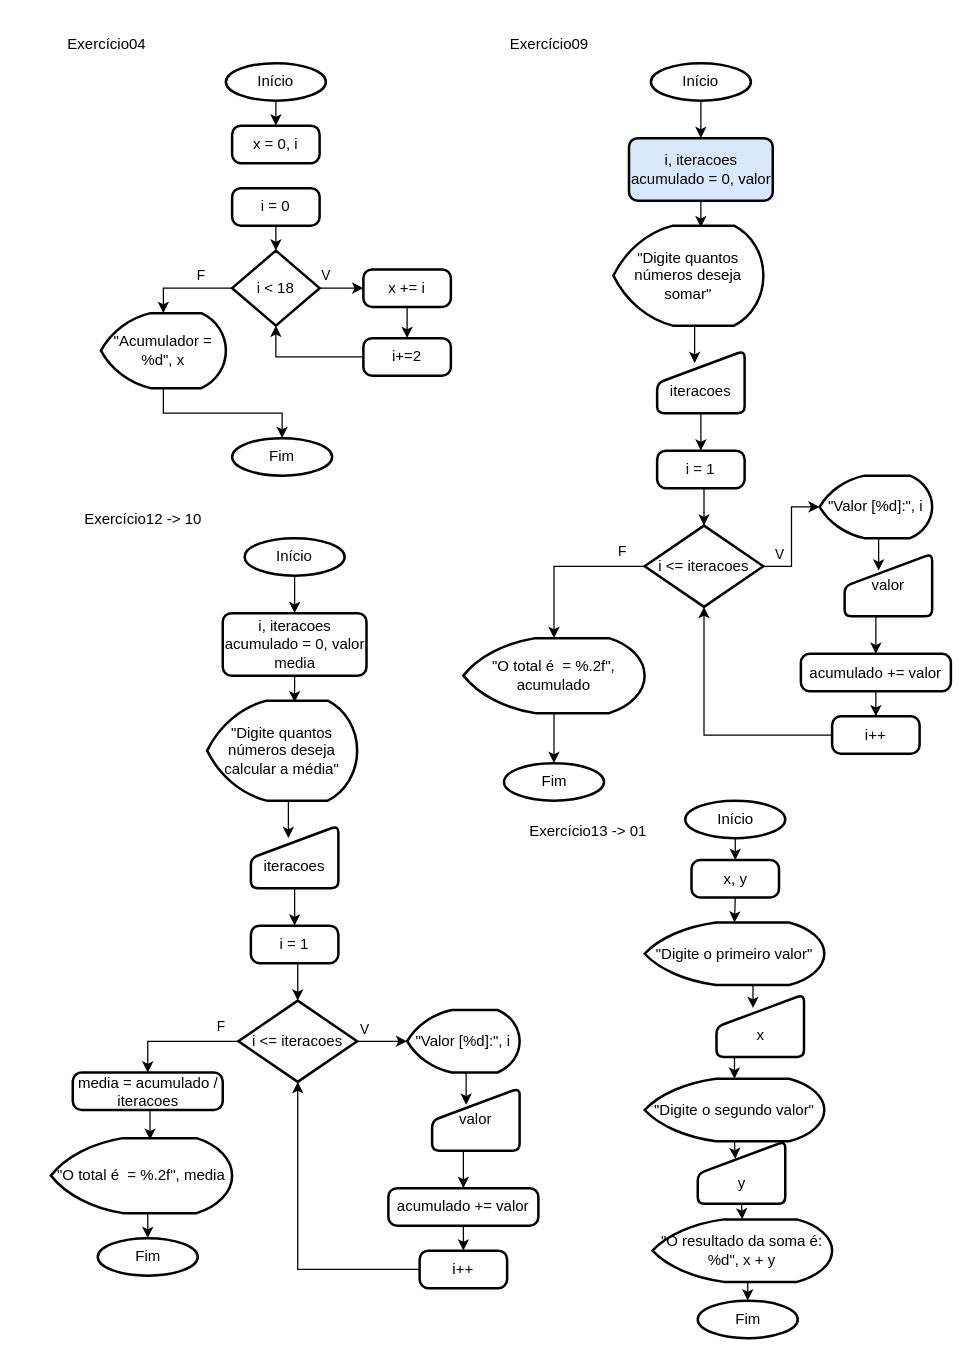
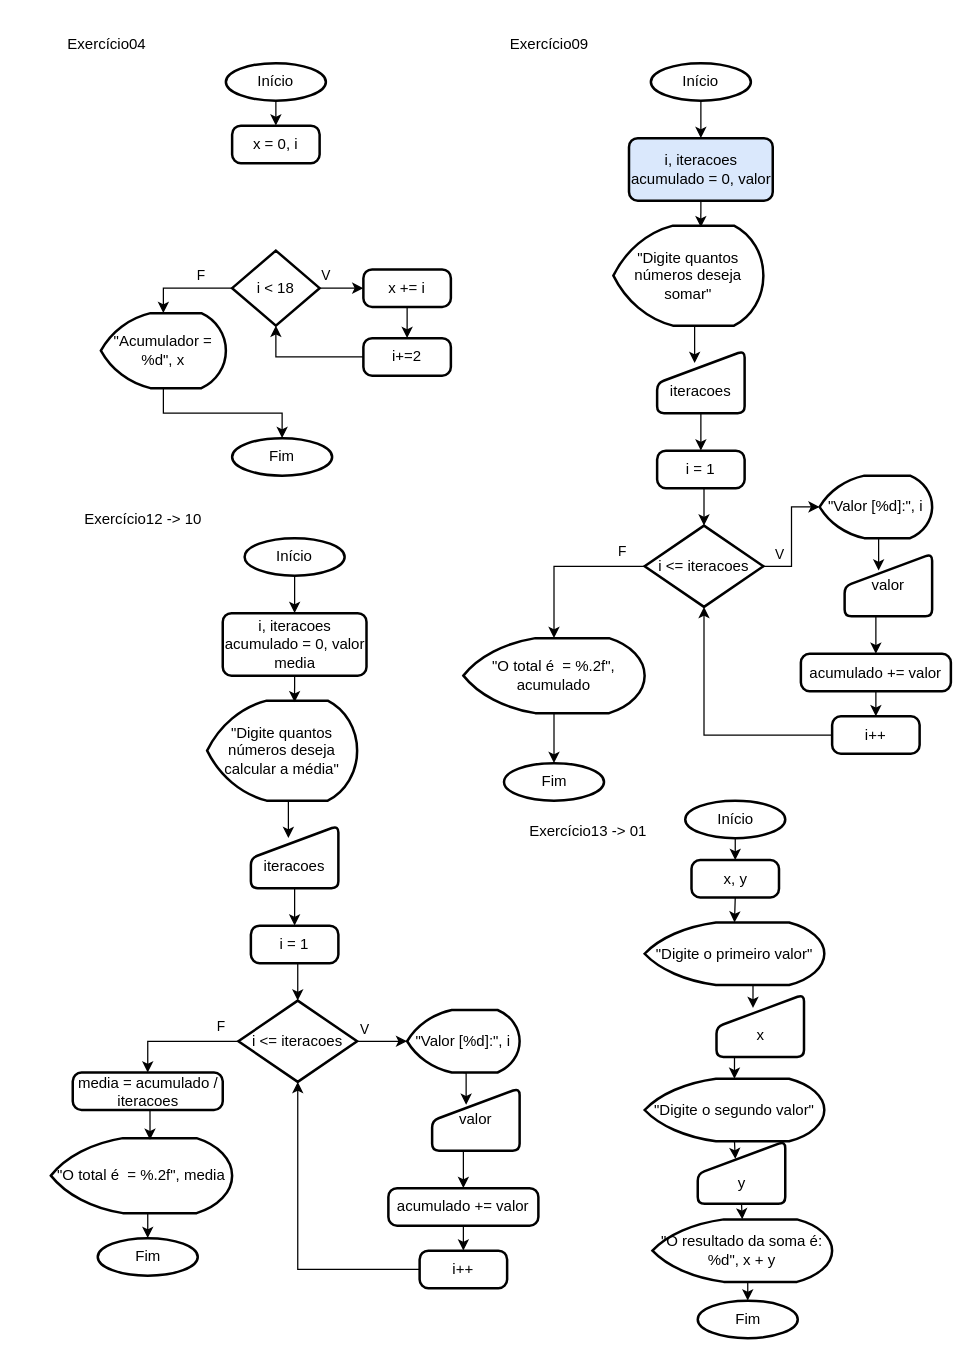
node "i = 0": removed
edge "i = 0" -> "i < 18": removed
